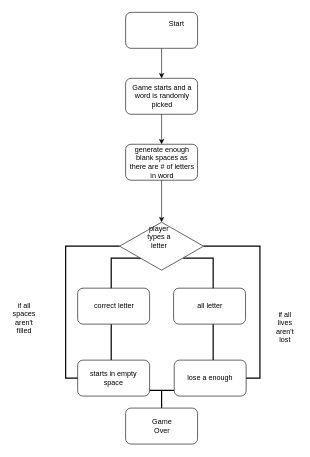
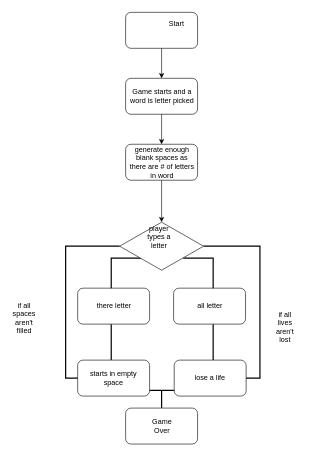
node "Game starts and a word is randomly picked": label "Game starts and a word is randomly picked" -> "Game starts and a word is letter picked"
node "correct letter": label "correct letter" -> "there letter"
node "lose a enough": label "lose a enough" -> "lose a life"
